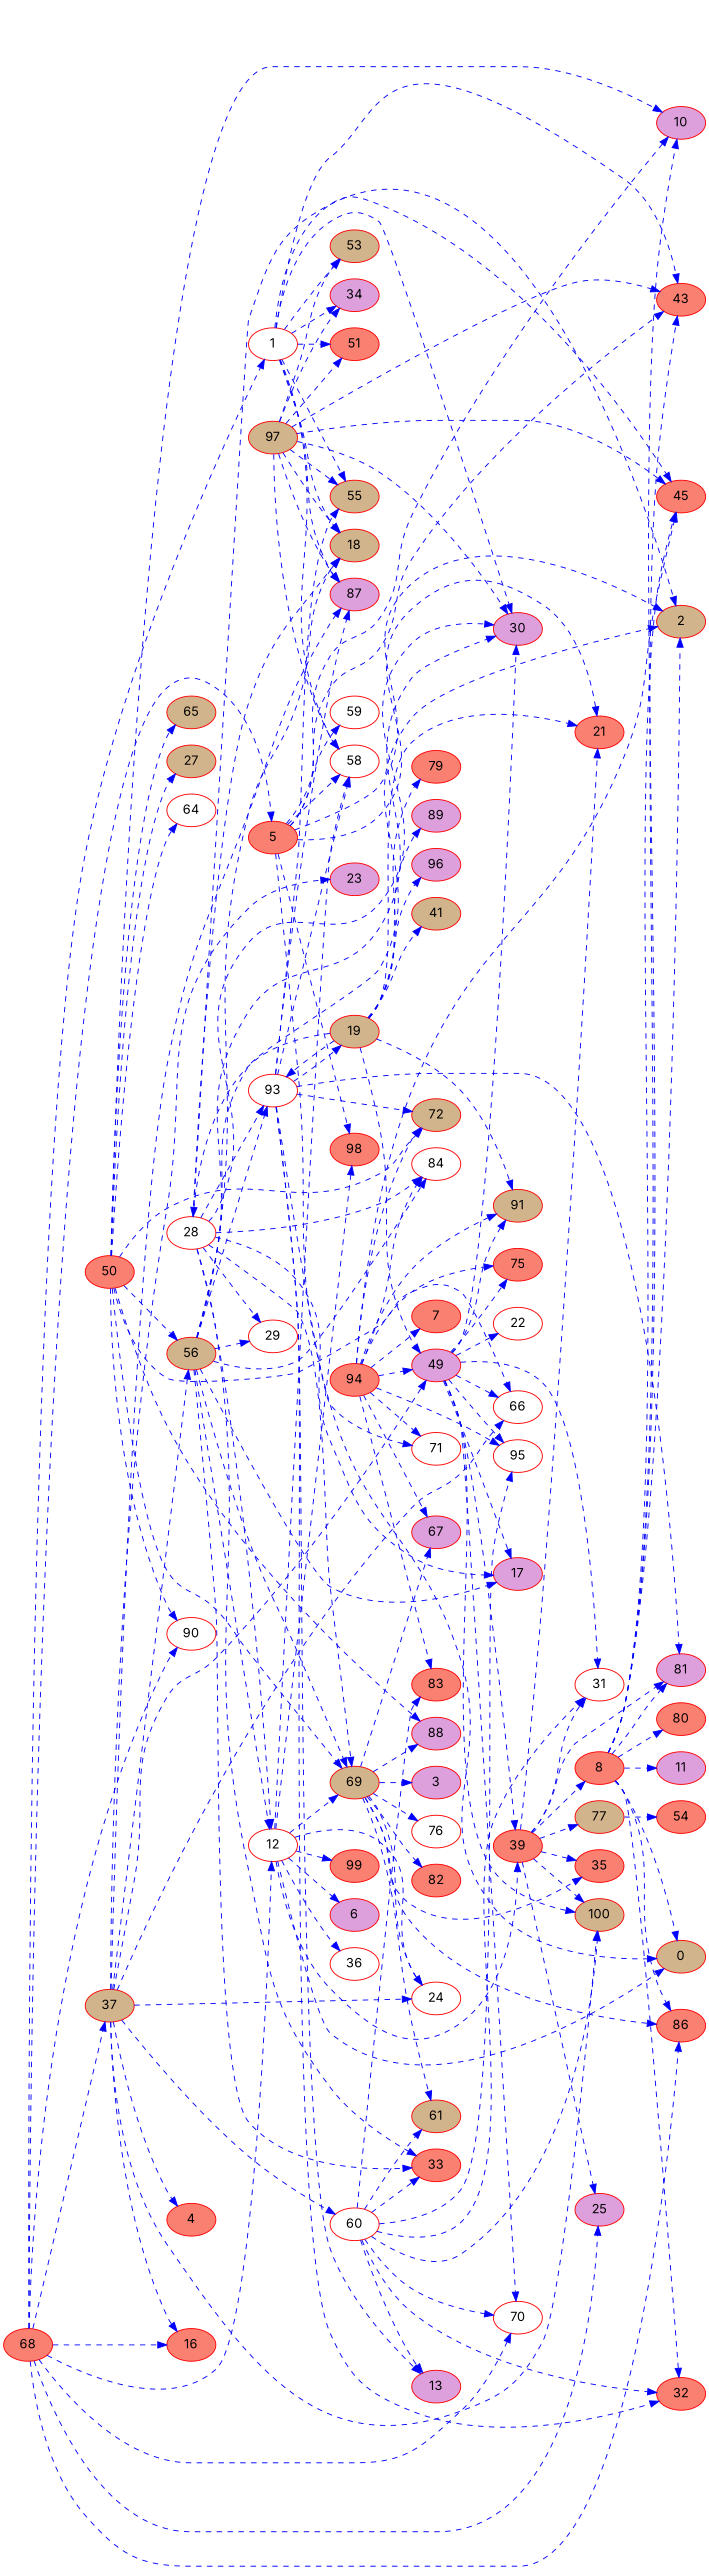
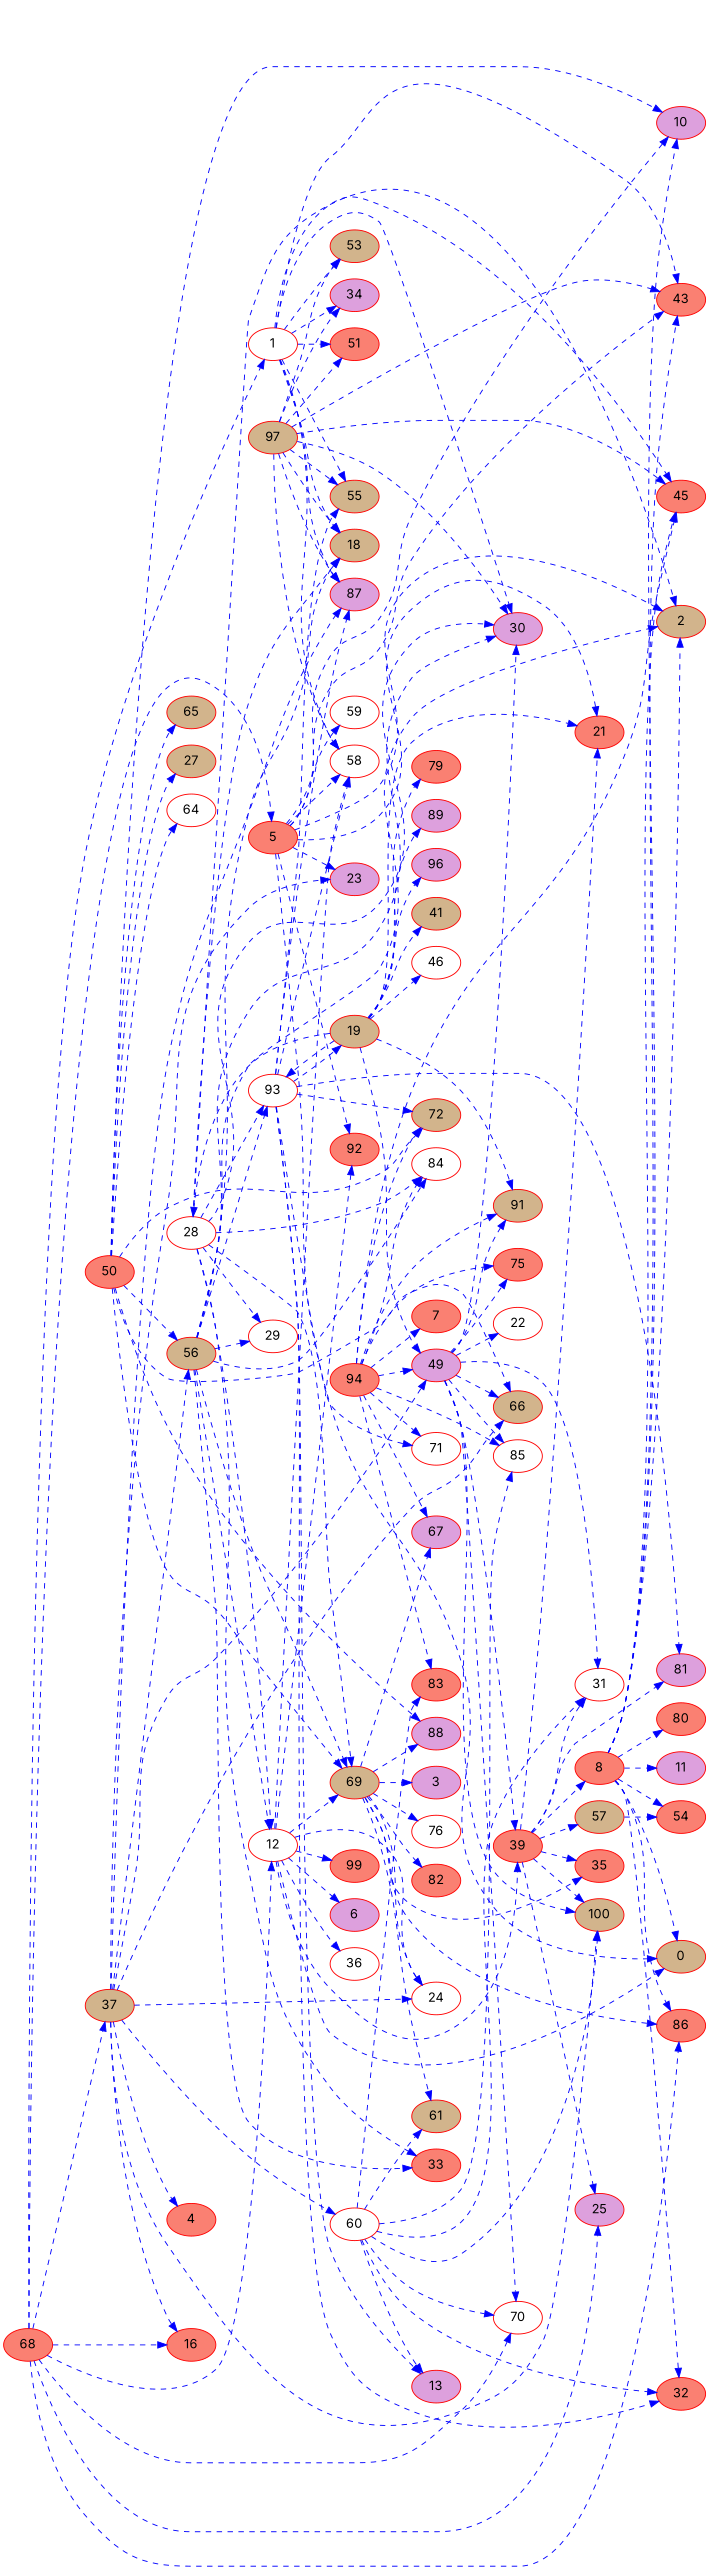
edge "5" -> "23": added
node "46": added
node "98": label "98" -> "92"
node "66": fillcolor white -> tan
node "95": label "95" -> "85"
node "17": removed
node "90": removed
edge "8" -> "81": now "8" -> "54"
node "77": label "77" -> "57"
edge "60" -> "33": removed
